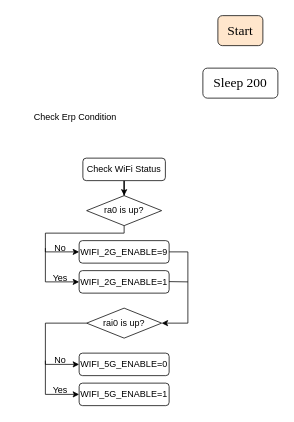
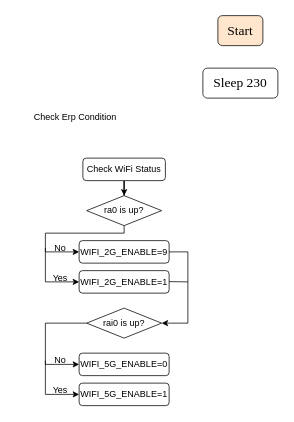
node "Sleep 200": label "Sleep 200" -> "Sleep 230"
